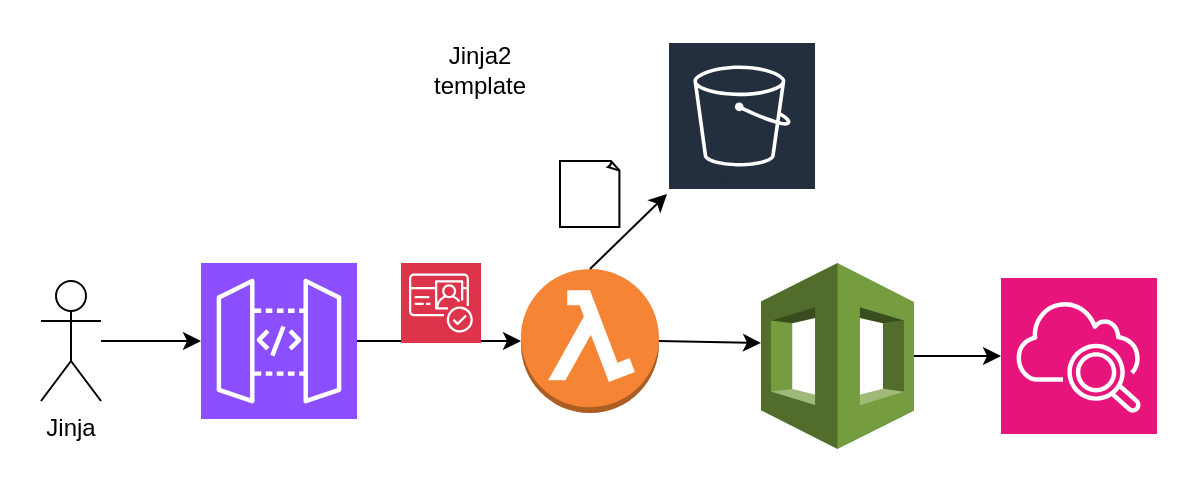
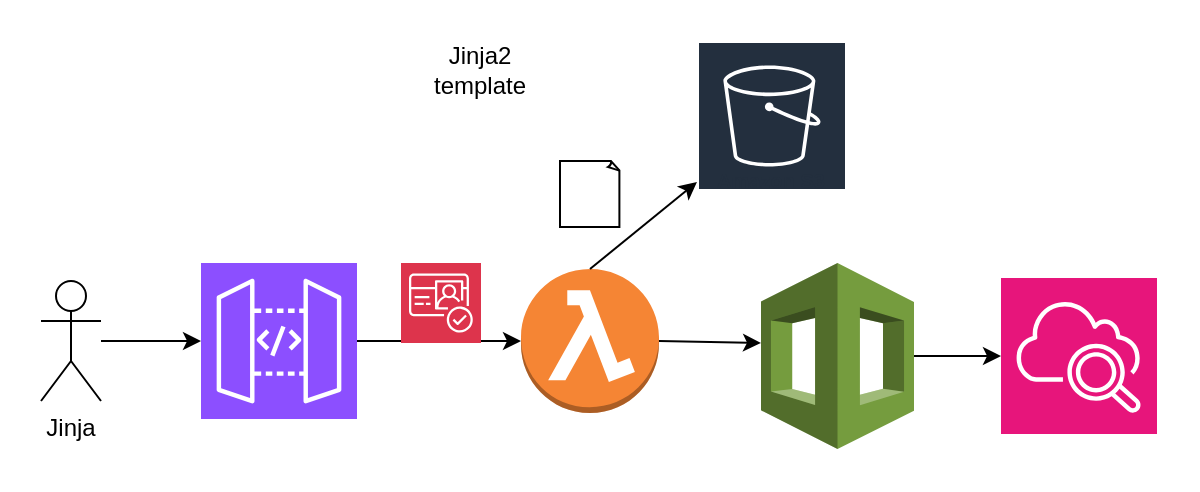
node "Amazon S3": moved (742, 121) -> (772, 121)
